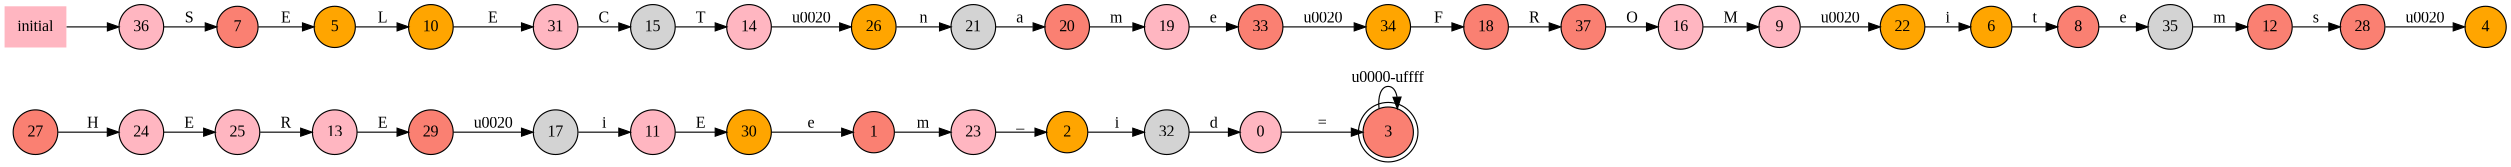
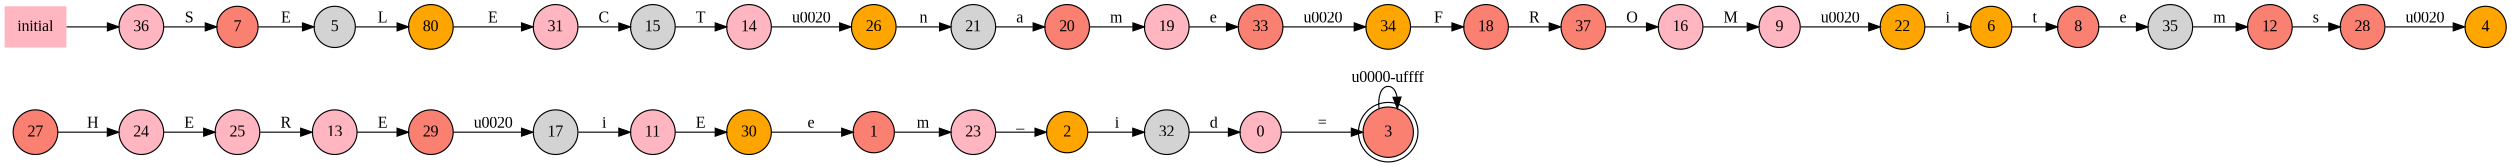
node "5": fillcolor orange -> lightgrey
node "10": label "10" -> "80"
